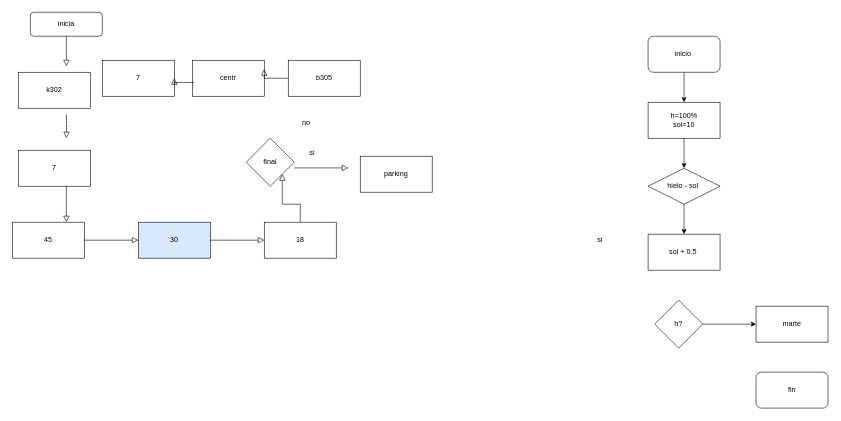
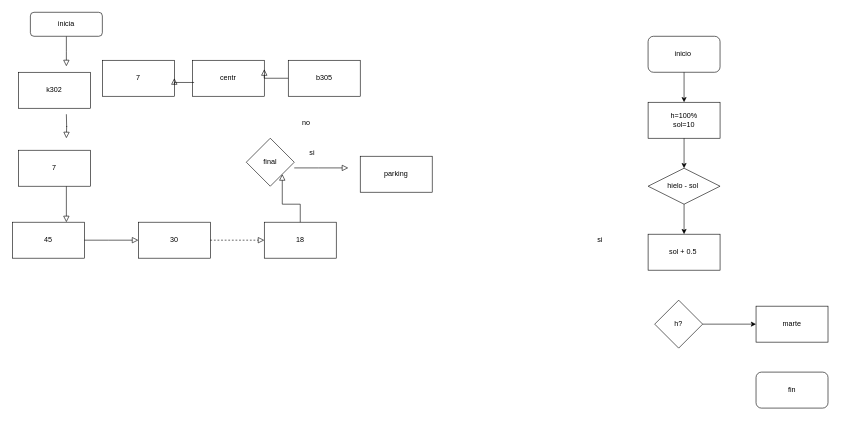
node "30": fillcolor #dae8fc -> #ffffff
edge "30" -> "18": style solid -> dashed
